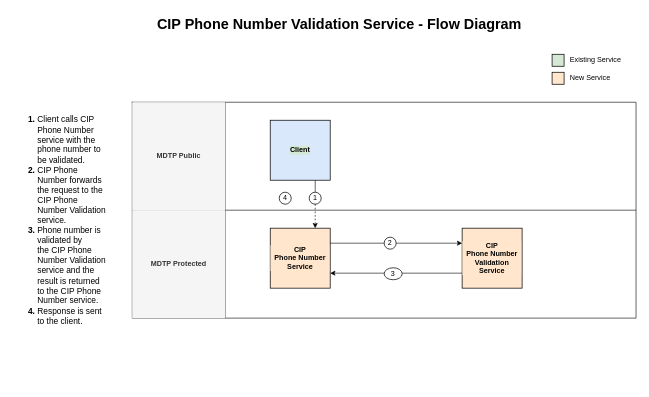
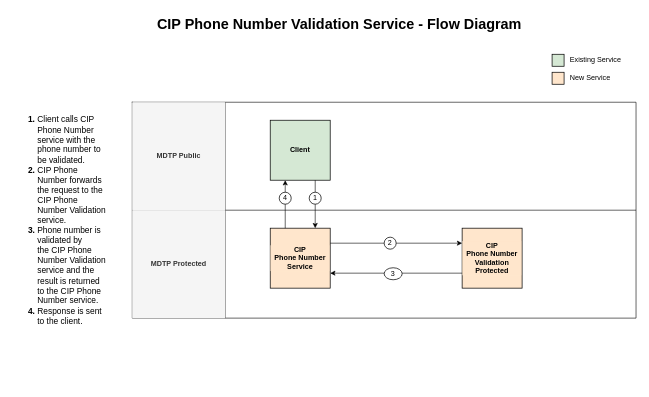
node "Client": fillcolor #dae8fc -> #d5e8d4
edge "CIP Phone Number Service" -> "Client": added
edge "1" -> "CIP Phone Number Service": style dashed -> solid
node "CIP Phone Number Validation Service": label "CIP Phone Number Validation Service" -> "CIP Phone Number Validation Protected"
